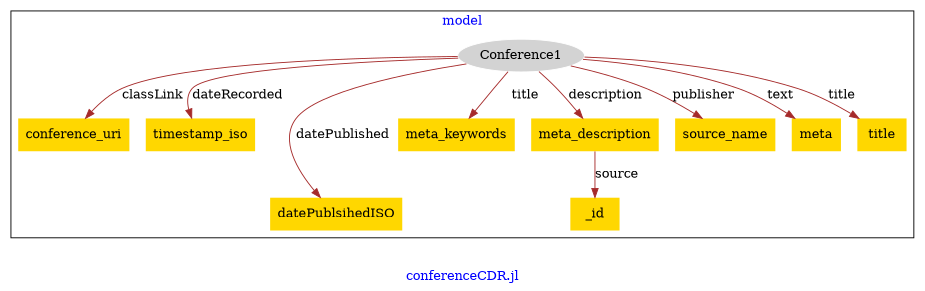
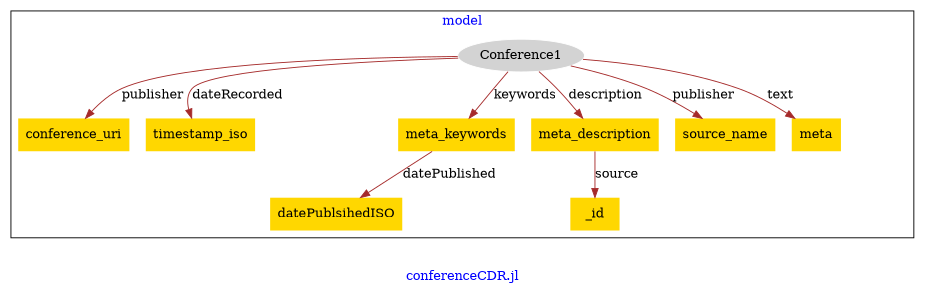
edge "Conference1" -> "datePublsihedISO": now "meta_keywords" -> "datePublsihedISO"
edge "Conference1" -> "conference_uri": label "classLink" -> "publisher"
edge "Conference1" -> "meta_keywords": label "title" -> "keywords"
node "title": removed
